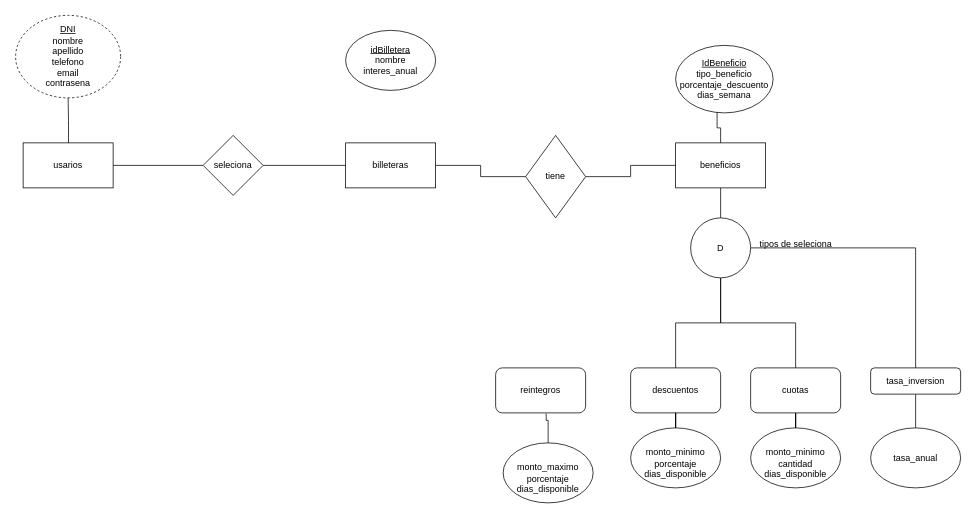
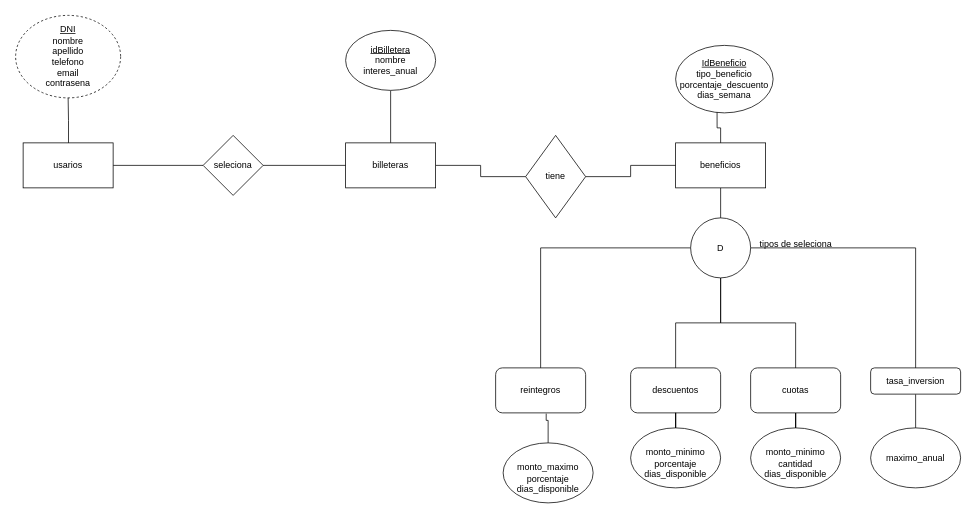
edge "idBilletera nombre interes_anual" -- "billeteras": added
edge "D" -- "reintegros": added
node "tasa_anual": label "tasa_anual" -> "maximo_anual"
